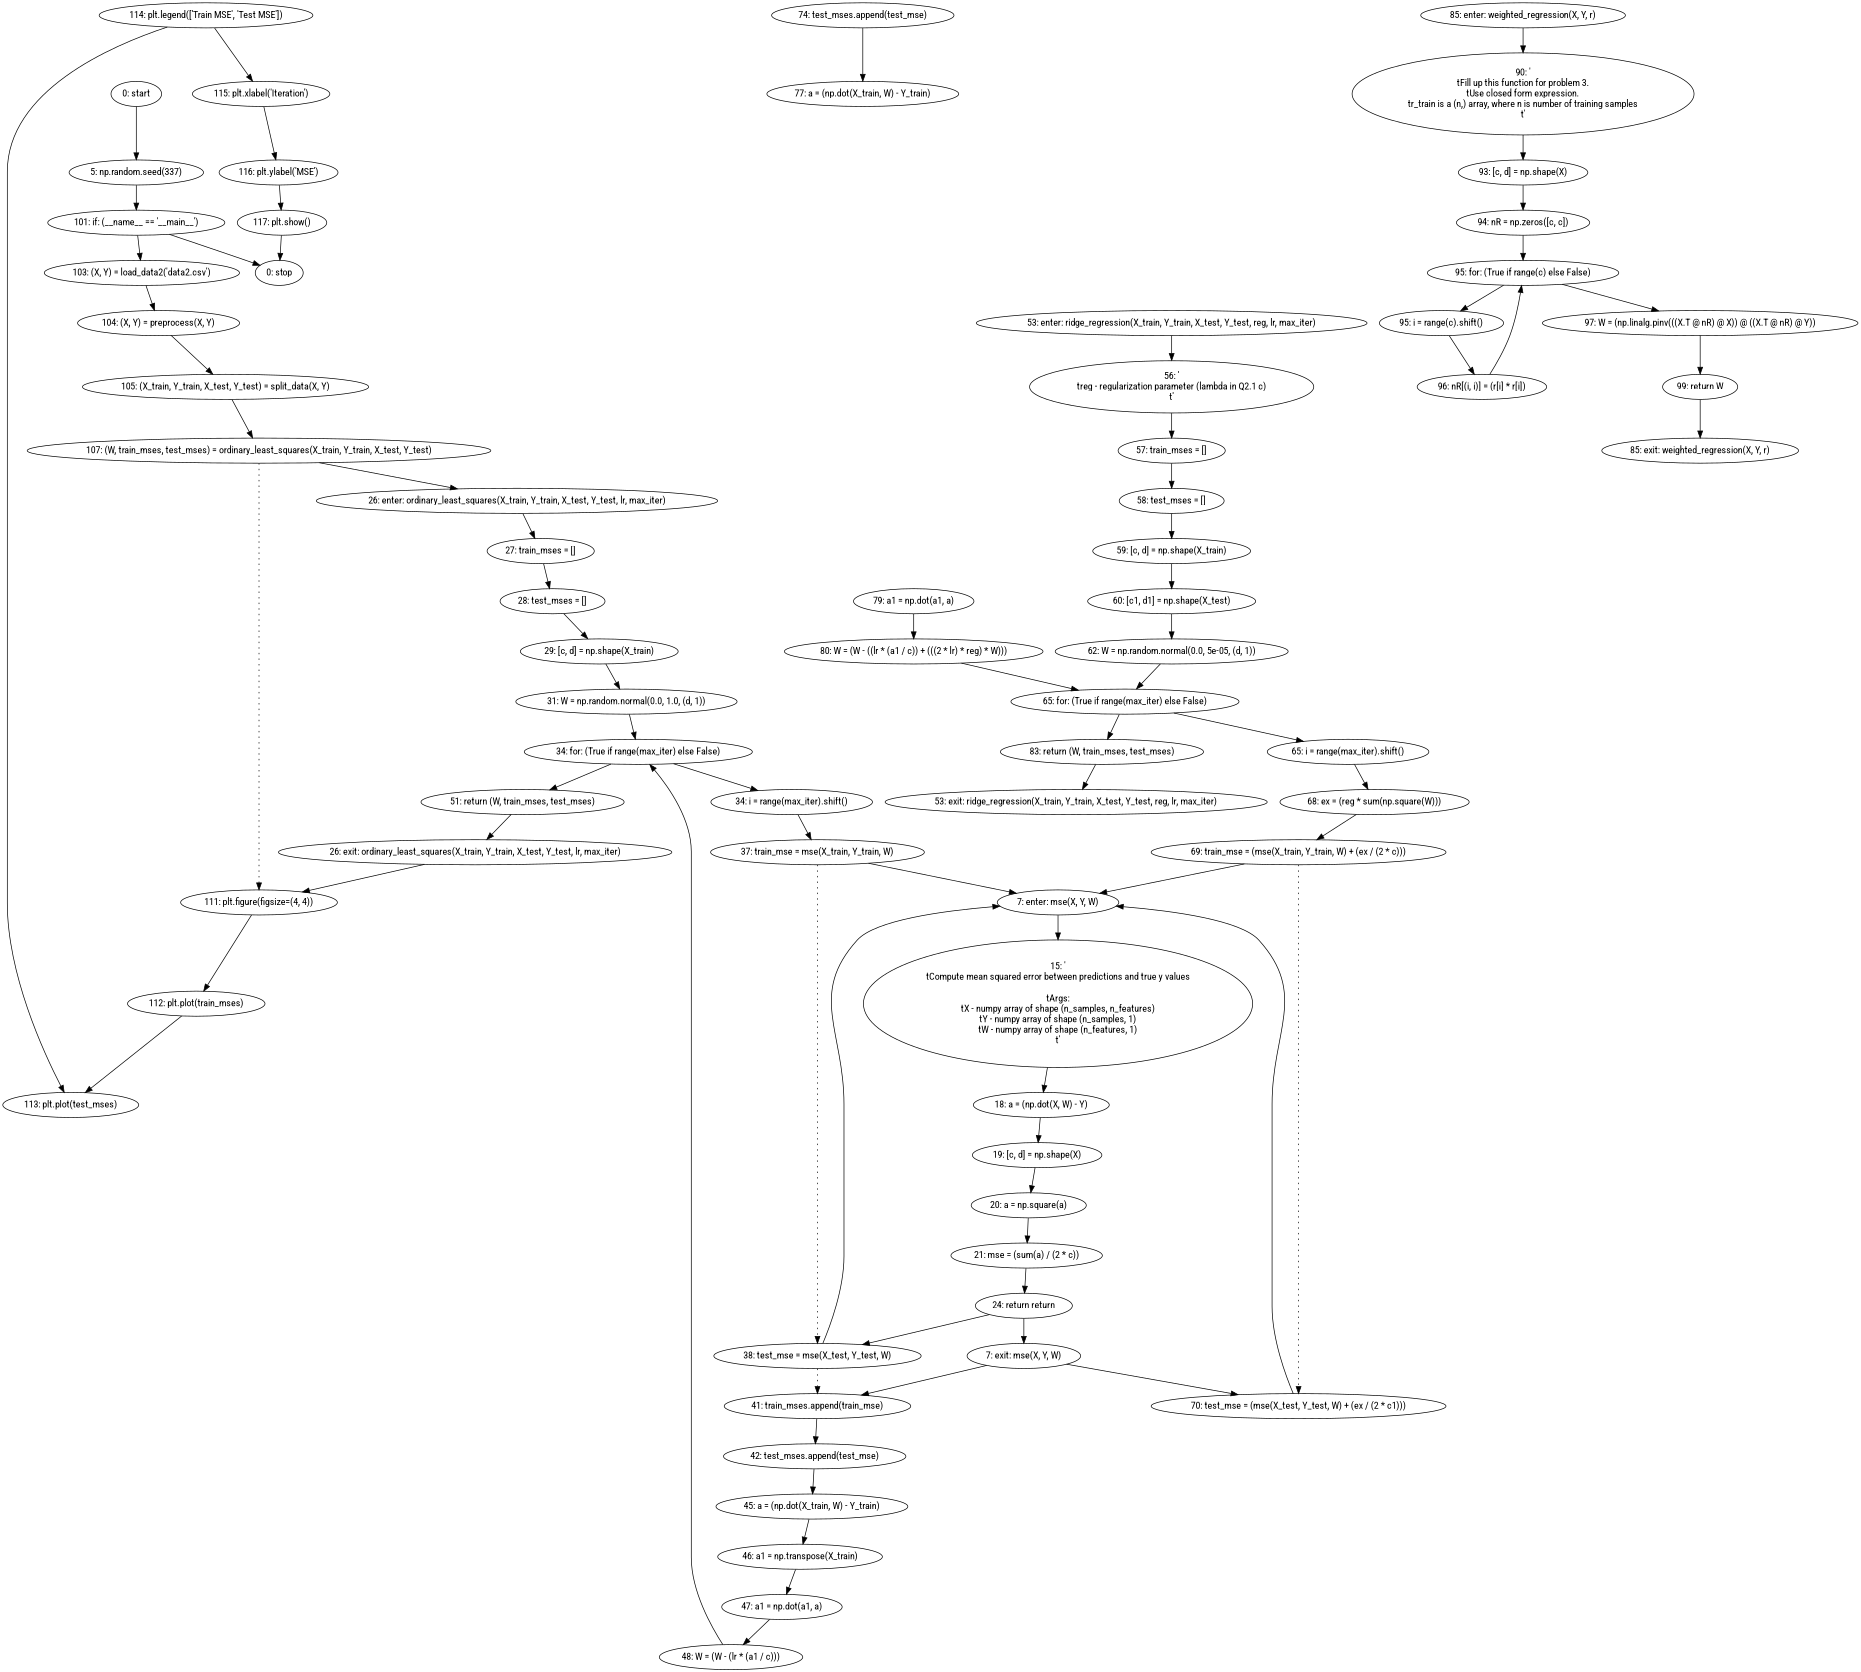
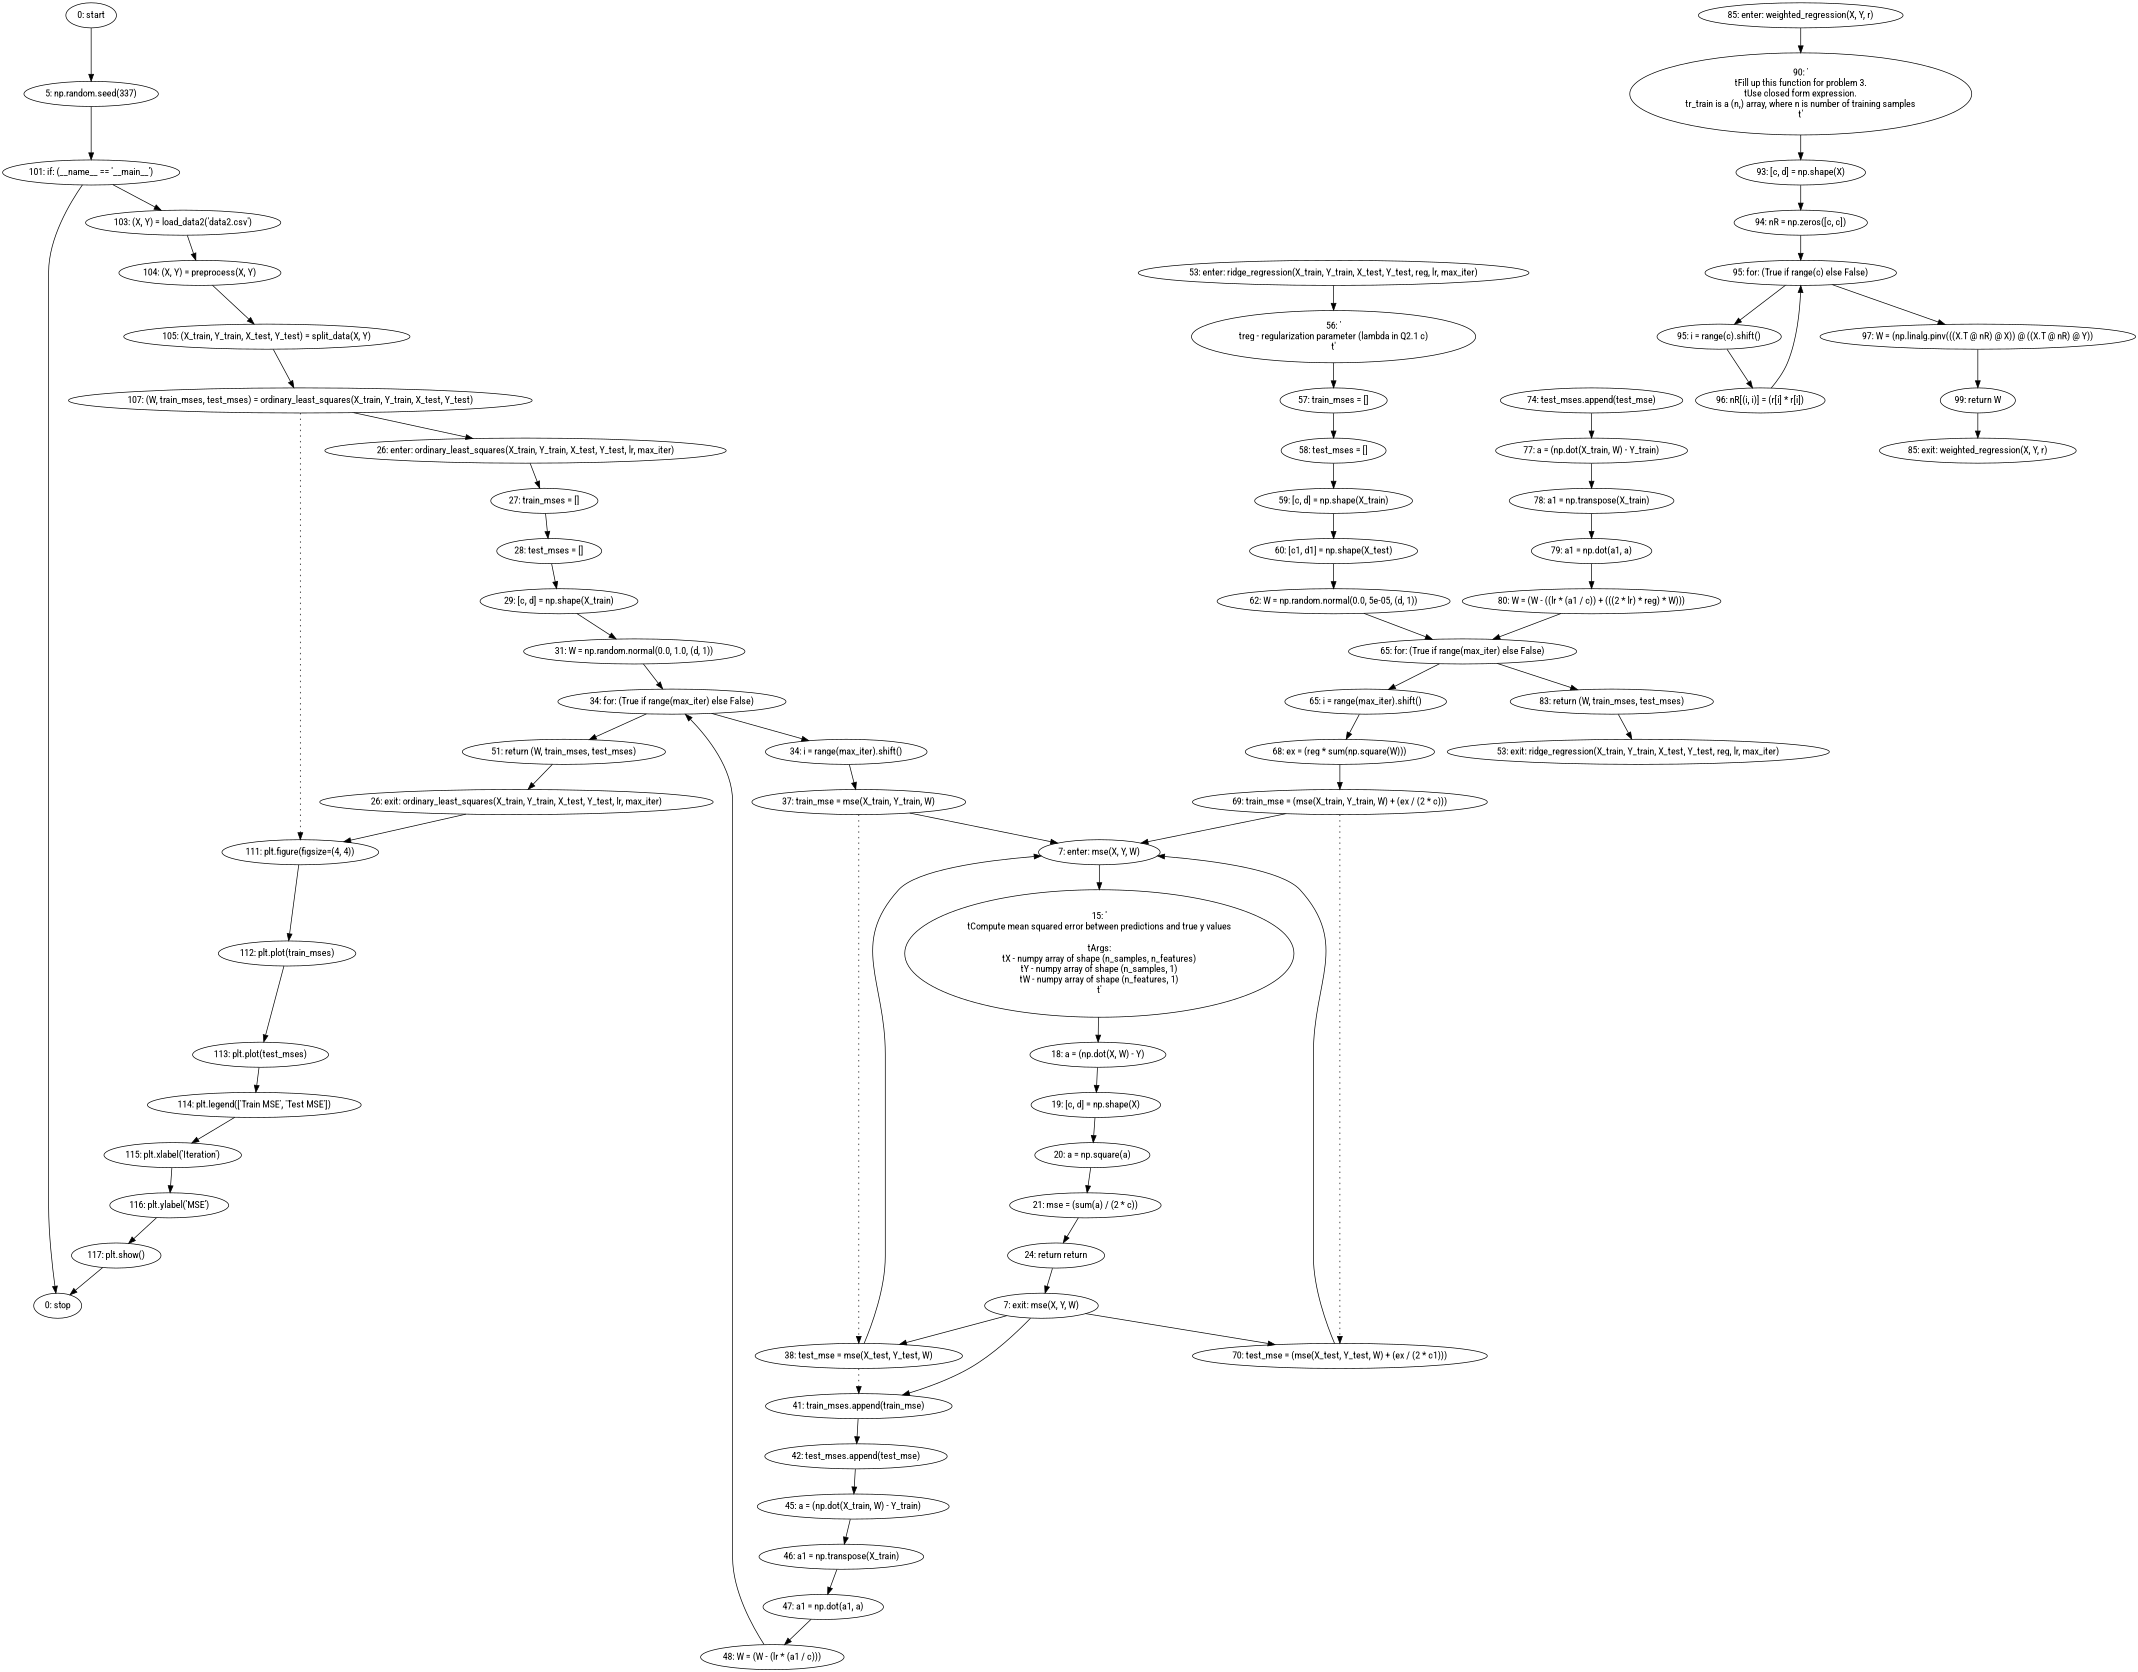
node "78: a1 = np.transpose(X_train)": added
edge "114: plt.legend(['Train MSE', 'Test MSE'])" -> "113: plt.plot(test_mses)": reversed
edge "24: return return" -> "38: test_mse = mse(X_test, Y_test, W)": now "7: exit: mse(X, Y, W)" -> "38: test_mse = mse(X_test, Y_test, W)"
